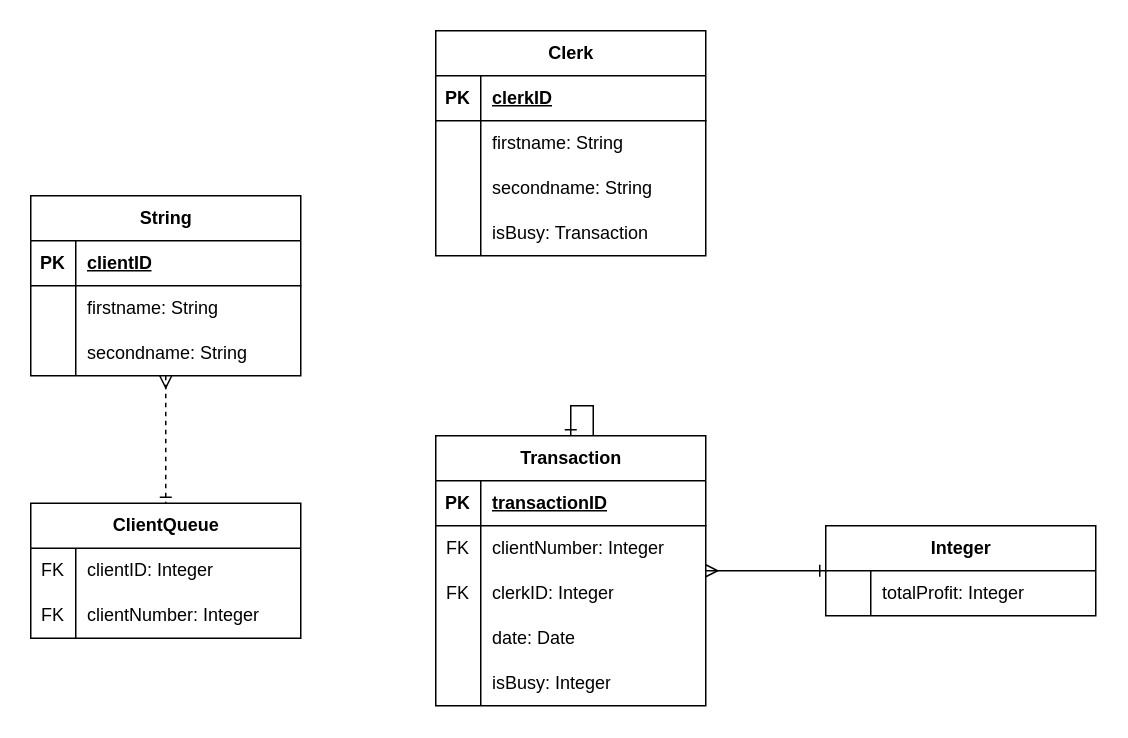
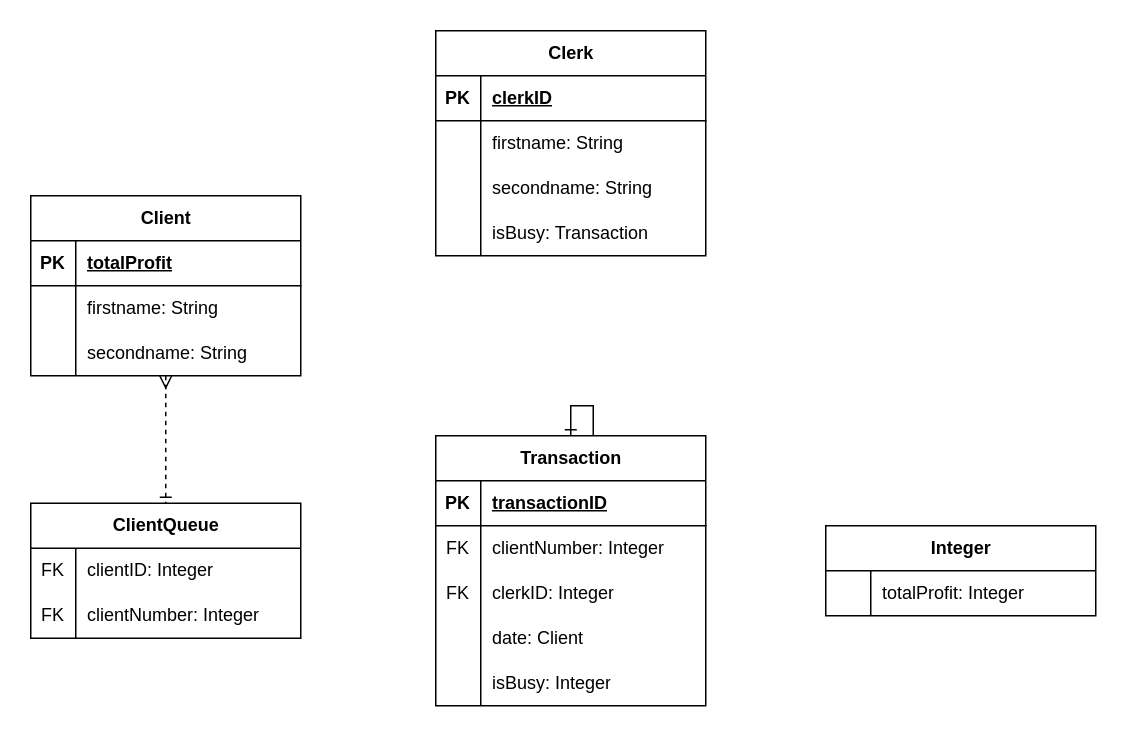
node "String": label "String" -> "Client"
node "clientID": label "clientID" -> "totalProfit"
edge "Transaction" -- "Integer": removed
node "date: Date": label "date: Date" -> "date: Client"
